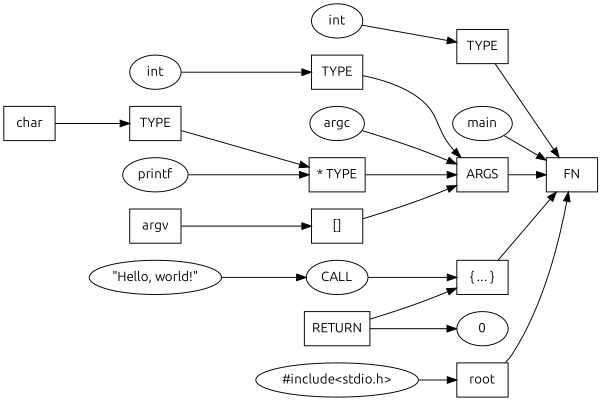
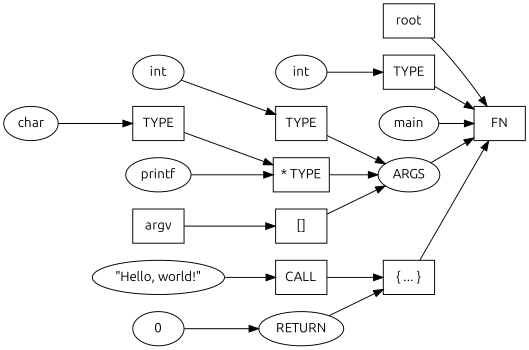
node "char": shape box -> ellipse
node "argc": removed
node "ARGS": shape box -> ellipse
node "CALL": shape ellipse -> box
node "RETURN": shape box -> ellipse
edge "RETURN" -> "0": reversed
node "#include<stdio.h>": removed
